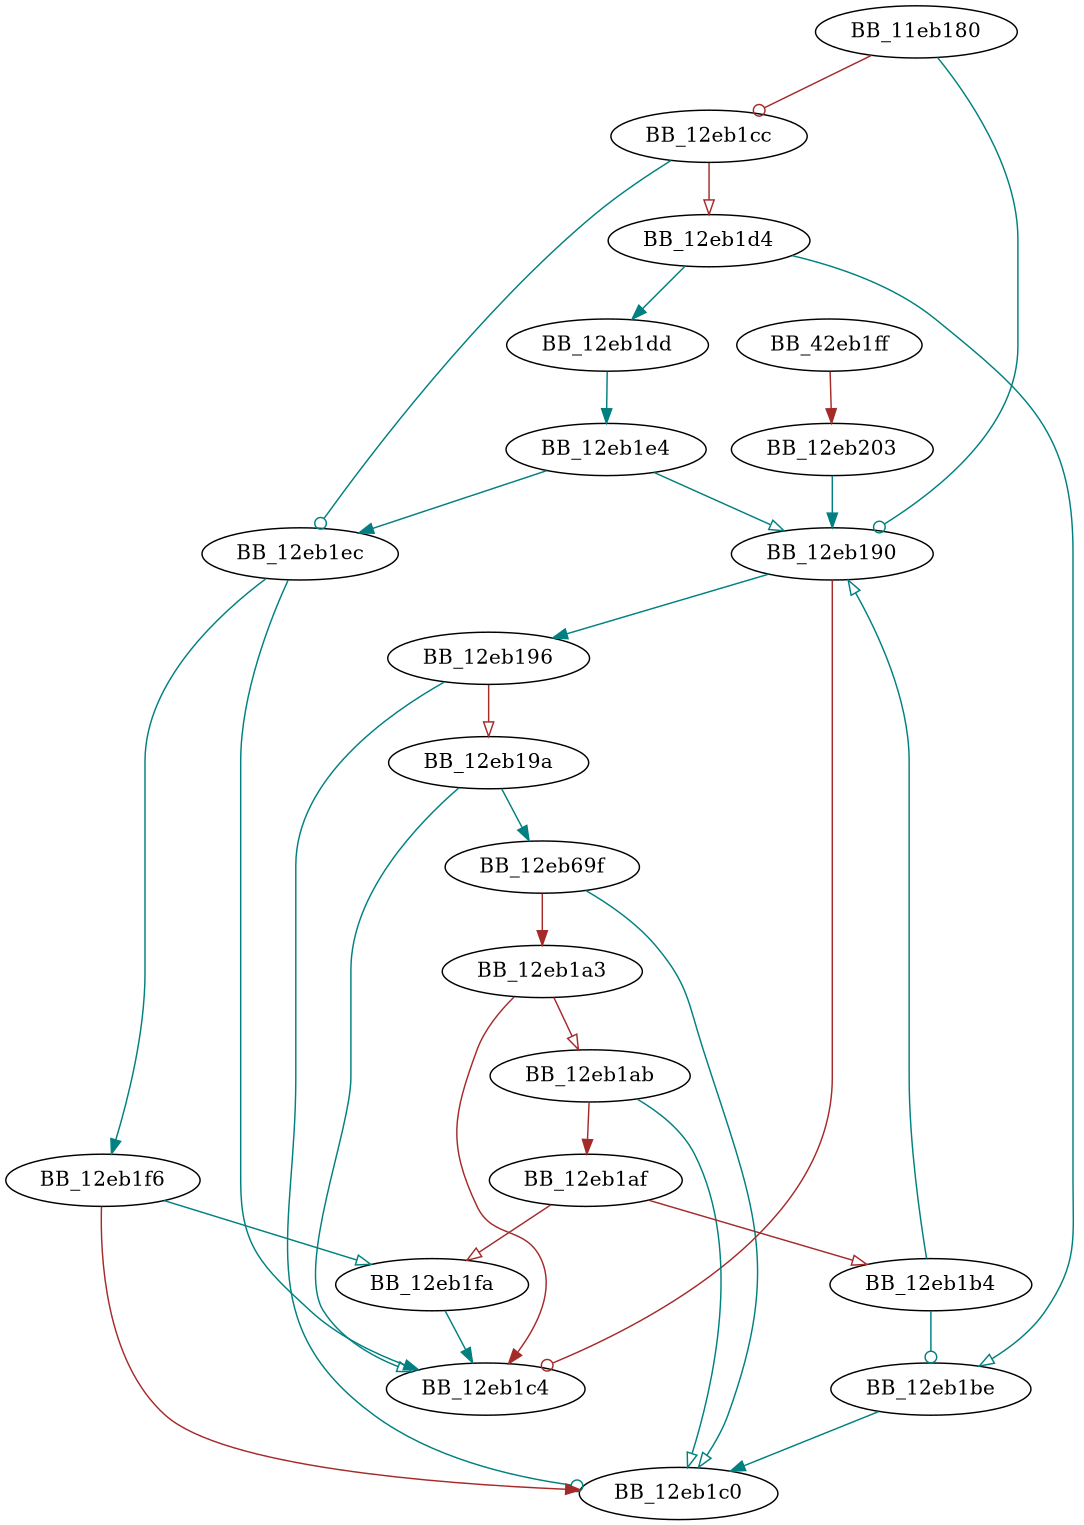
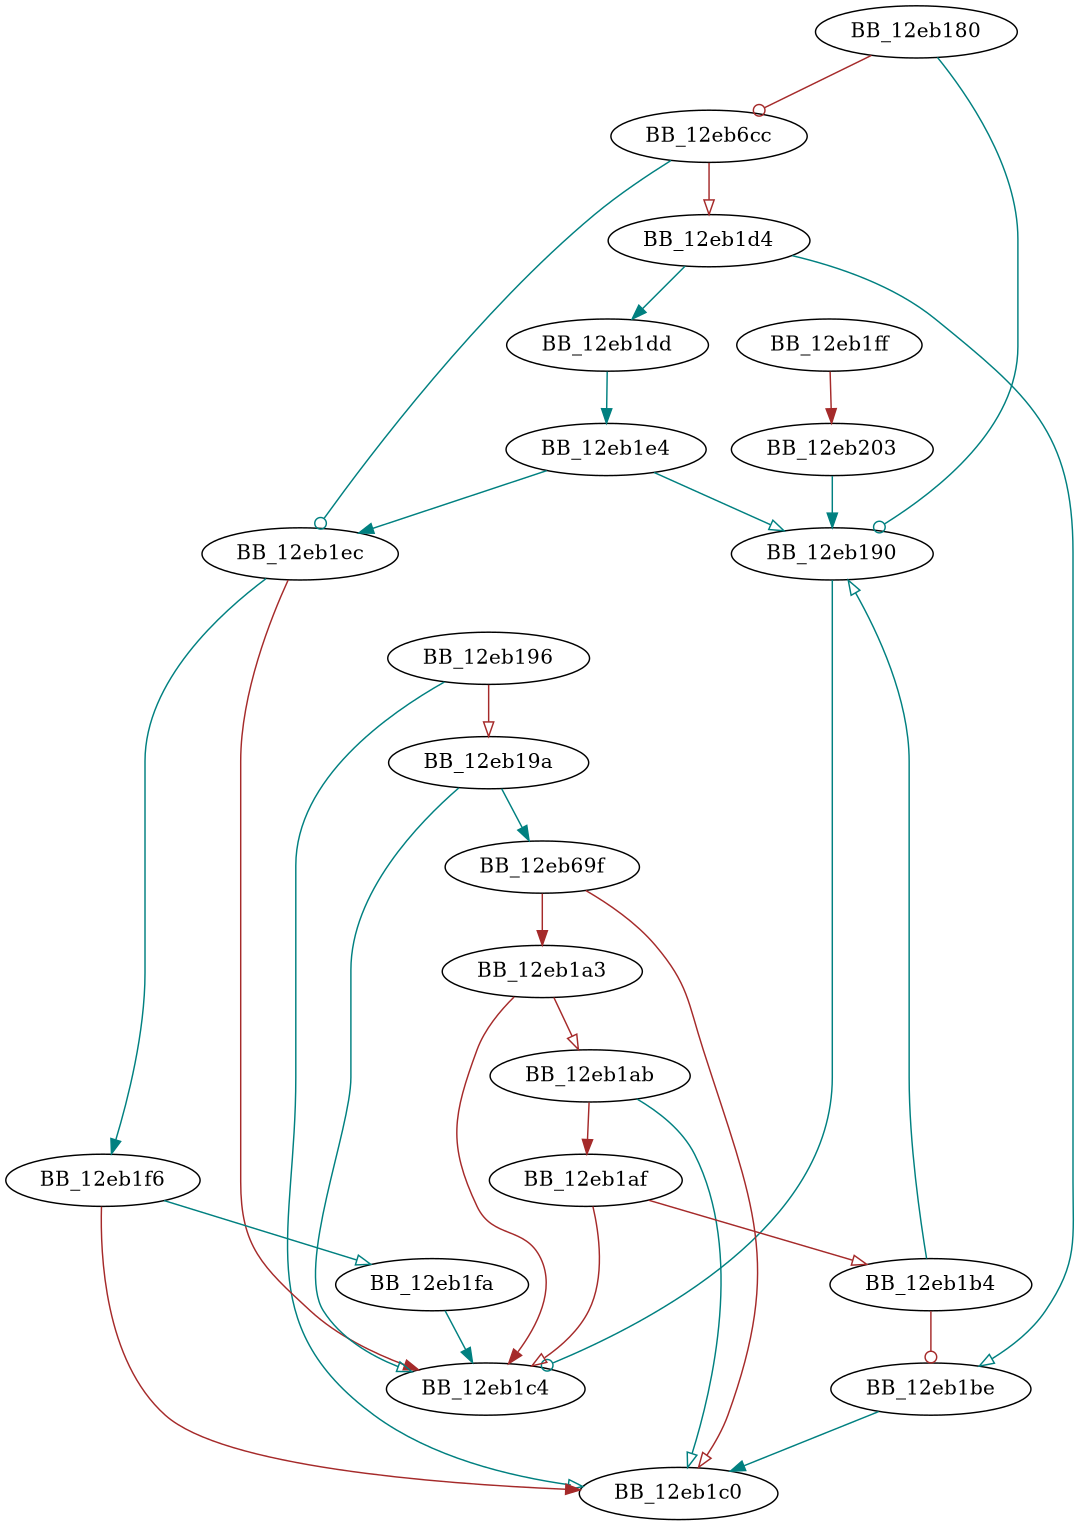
node "BB_11eb180": label "BB_11eb180" -> "BB_12eb180"
node "BB_12eb1cc": label "BB_12eb1cc" -> "BB_12eb6cc"
node "BB_42eb1ff": label "BB_42eb1ff" -> "BB_12eb1ff"
edge "BB_12eb190" -> "BB_12eb196": removed
edge "BB_12eb1ec" -> "BB_12eb1c4": color teal -> brown
edge "BB_12eb190" -> "BB_12eb1c4": color brown -> teal
edge "BB_12eb196" -> "BB_12eb1c0": arrowhead odot -> onormal
edge "BB_12eb69f" -> "BB_12eb1c0": color teal -> brown
edge "BB_12eb1af" -> "BB_12eb1fa": now "BB_12eb1af" -> "BB_12eb1c4"
edge "BB_12eb1b4" -> "BB_12eb1be": color teal -> brown
